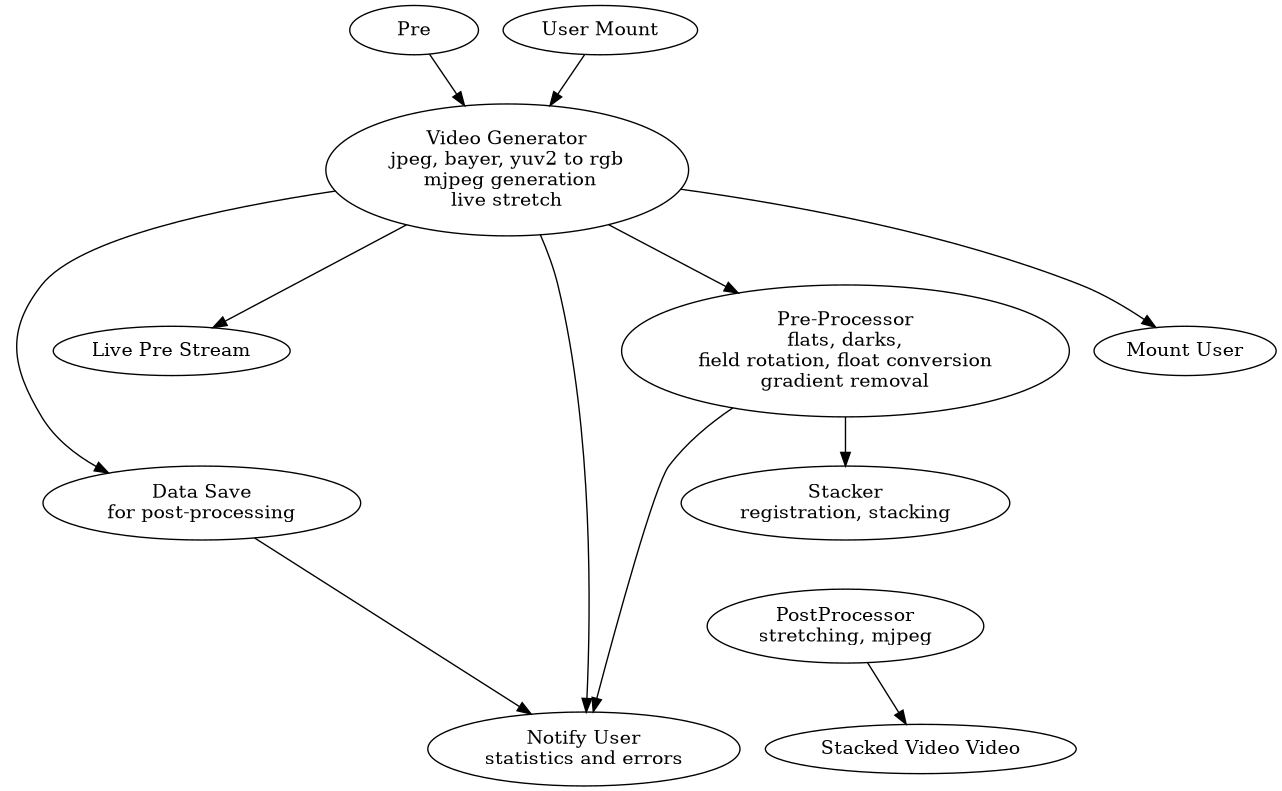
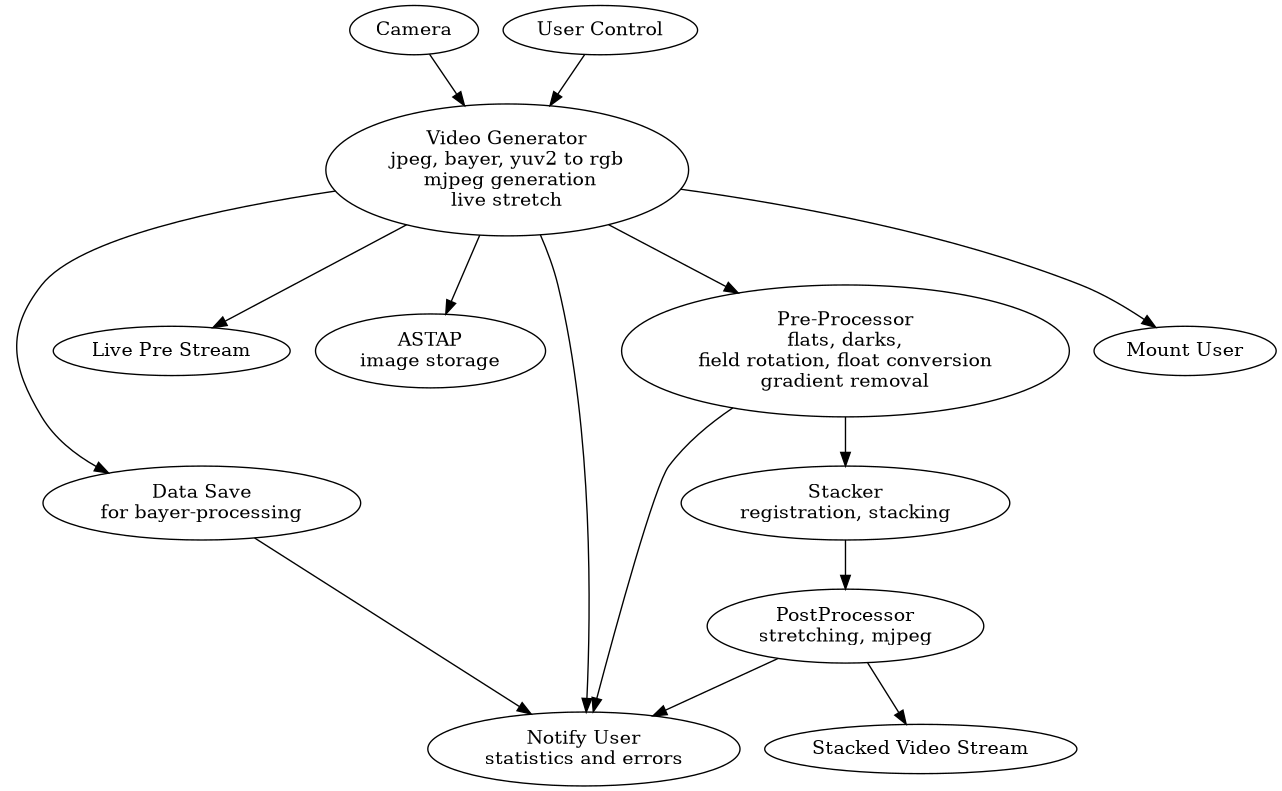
node "Pre": label "Pre" -> "Camera"
node "User Mount": label "User Mount" -> "User Control"
node "ASTAP image storage": added
node "Data Save for post-processing": label "Data Save for post-processing" -> "Data Save for bayer-processing"
edge "Stacker registration, stacking" -> "PostProcessor stretching, mjpeg": added
edge "PostProcessor stretching, mjpeg" -> "Notify User statistics and errors": added
node "Stacked Video Video": label "Stacked Video Video" -> "Stacked Video Stream"
